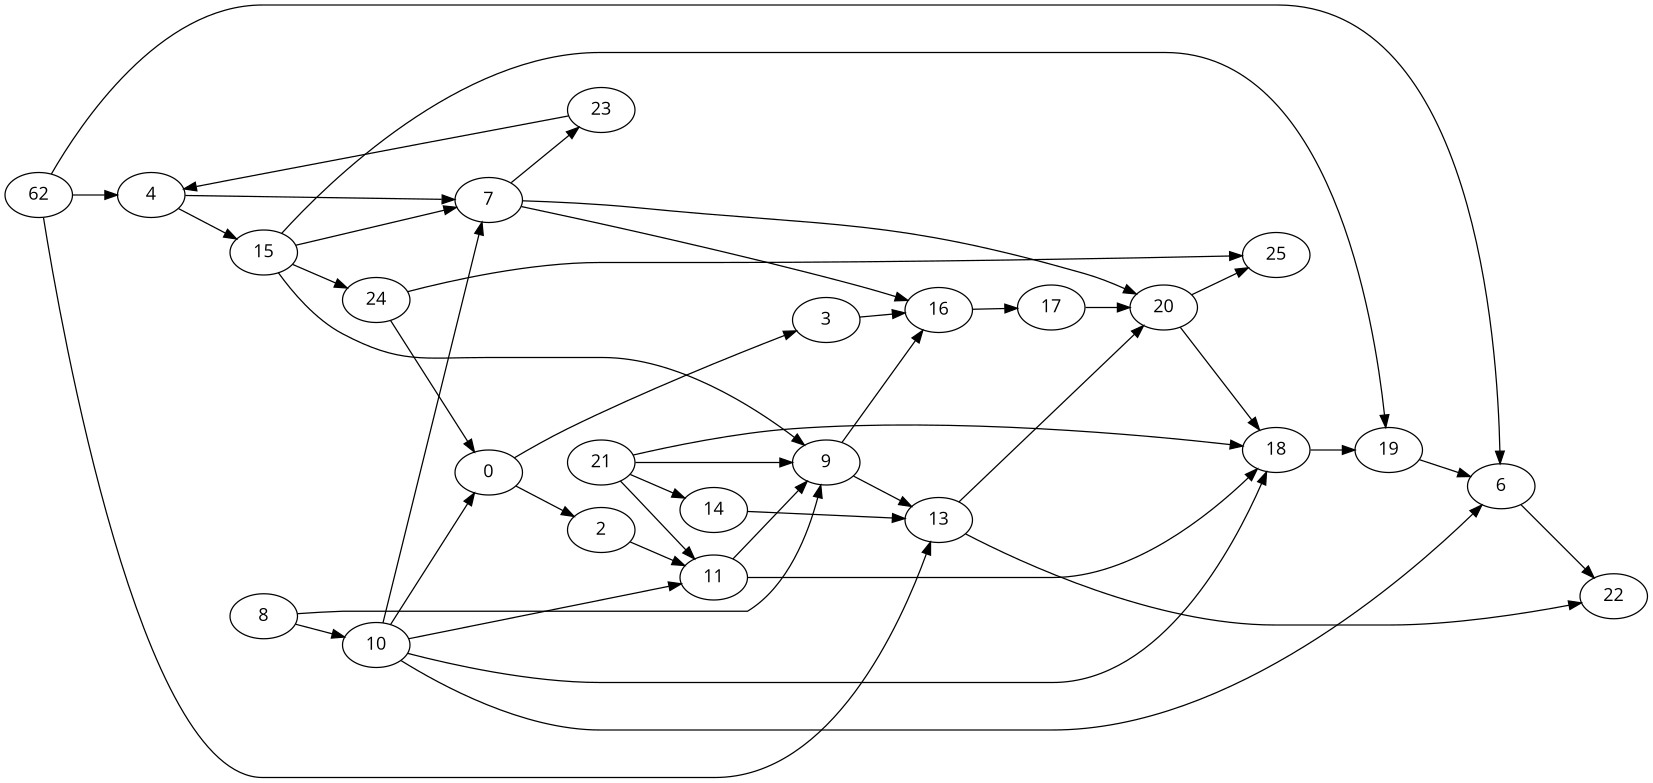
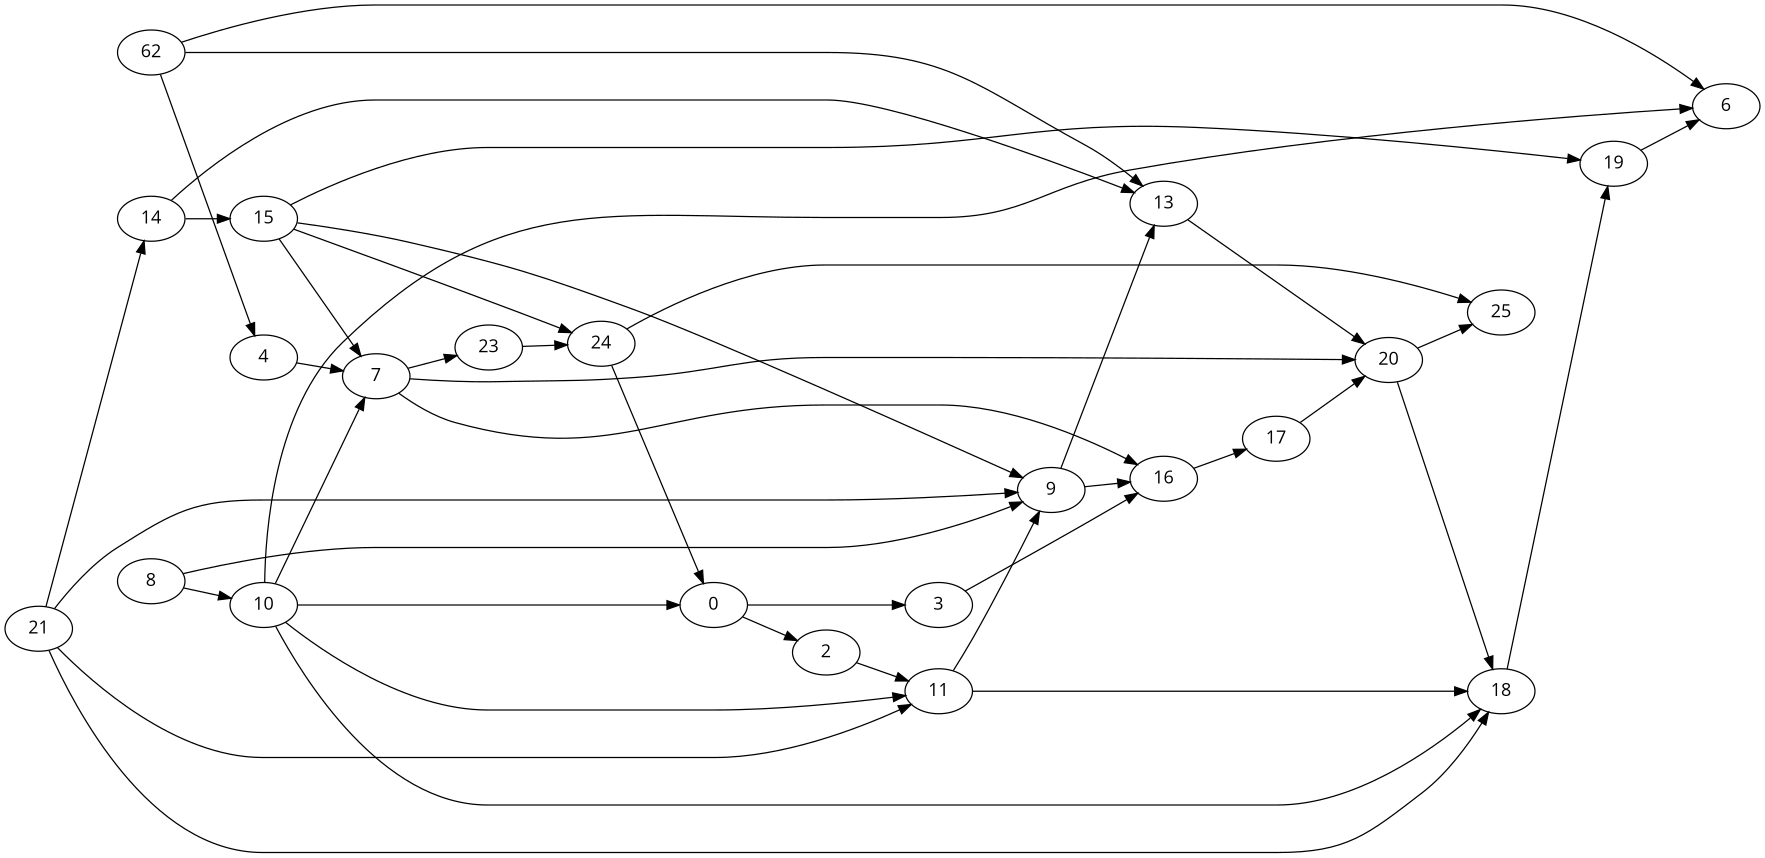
edge "23" -> "4": now "23" -> "24"
edge "4" -> "15": now "14" -> "15"
node "22": removed
